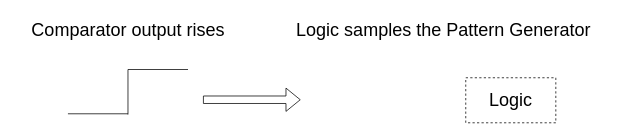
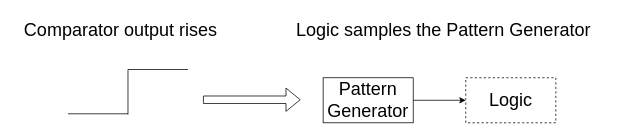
node "Comparator output rises": moved (128, 30) -> (120, 30)
node "Pattern Generator": added
edge "Pattern Generator" -> "Logic": added
